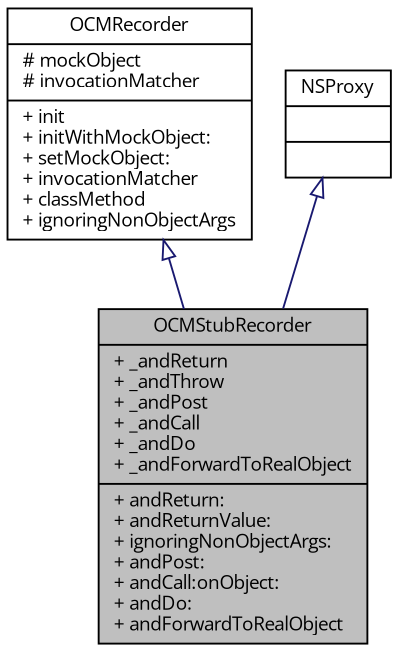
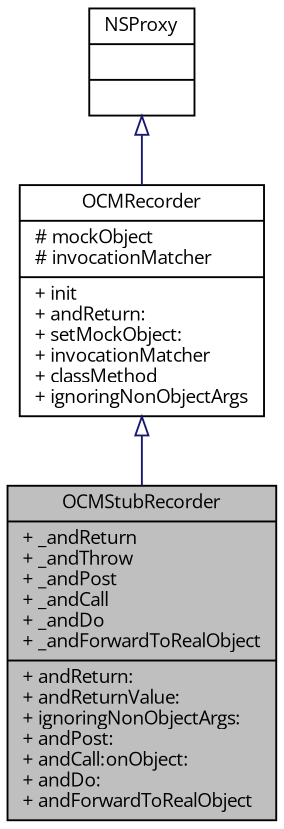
node "OCMRecorder": text "+ initWithMockObject:" -> "+ andReturn:"
edge "OCMStubRecorder" -> "NSProxy": now "OCMRecorder" -> "NSProxy"
